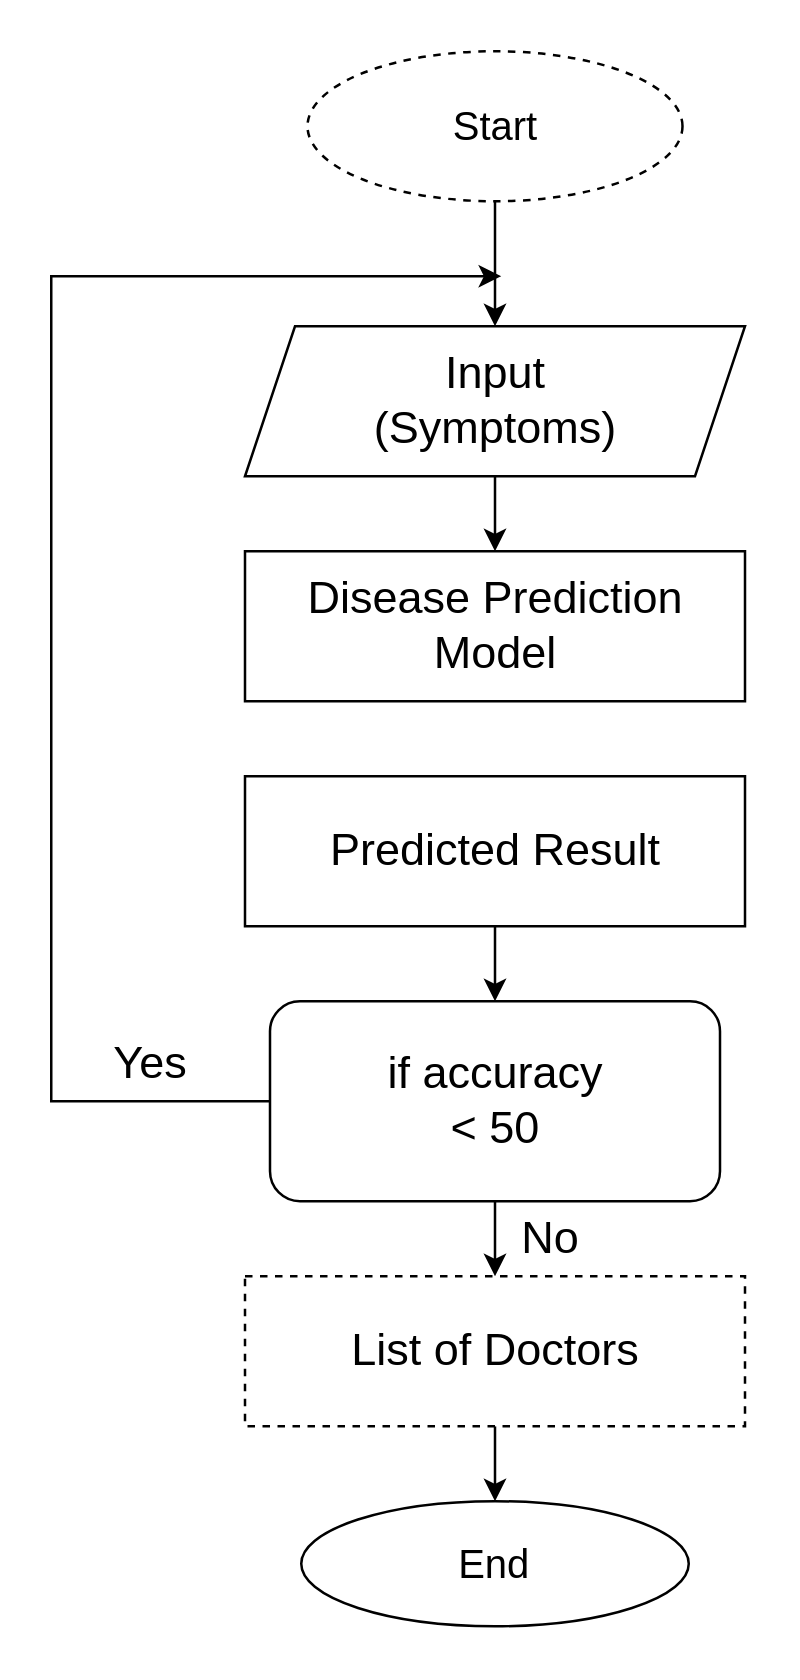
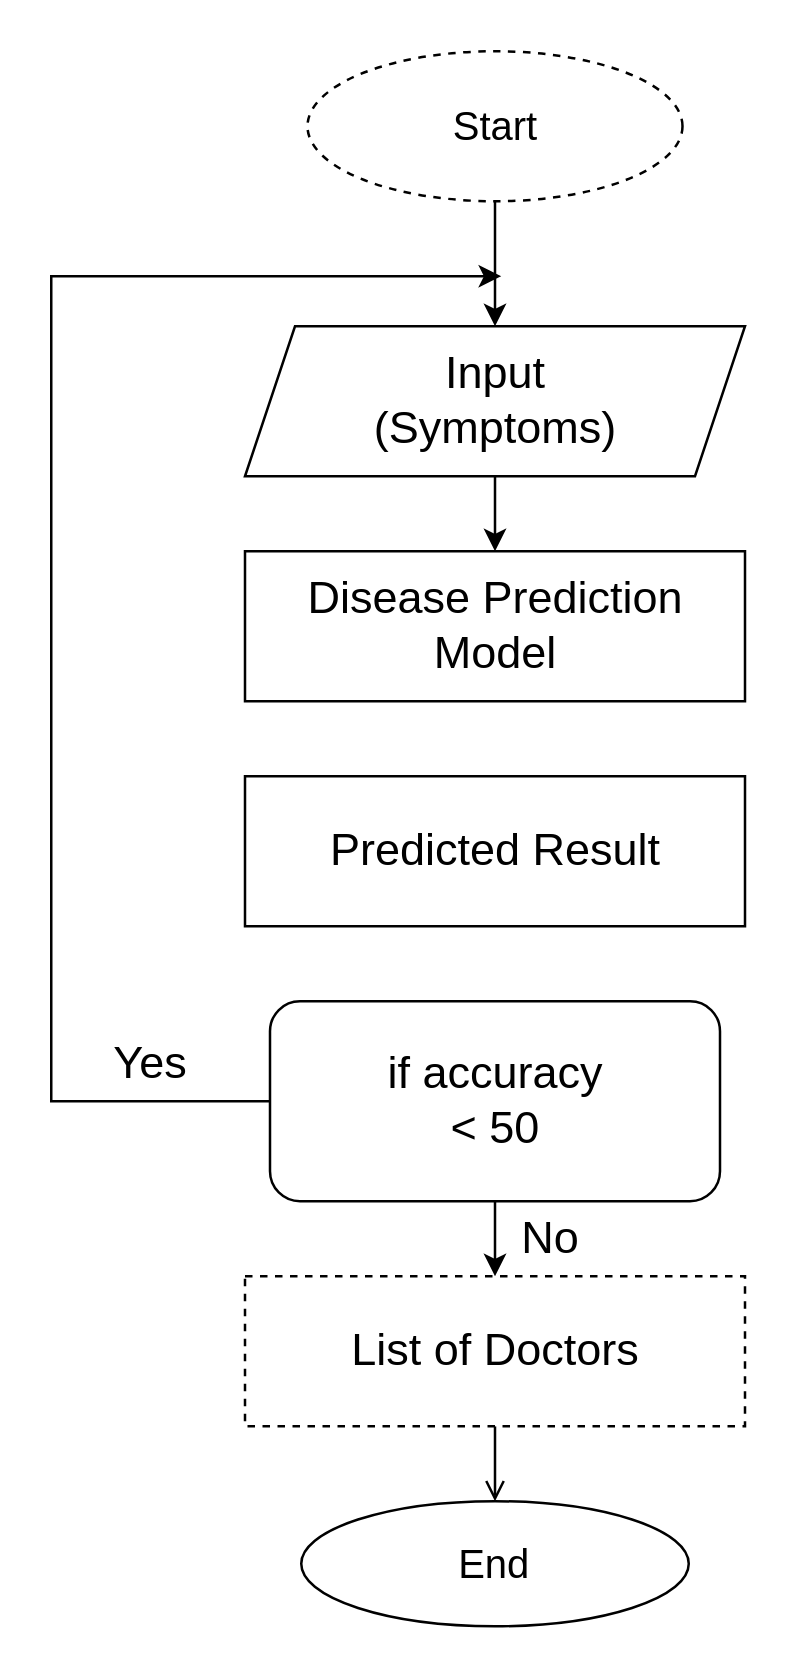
edge "Predicted Result" -> "if accuracy < 50": removed
edge "List of Doctors" -> "End": arrowhead classic -> open
